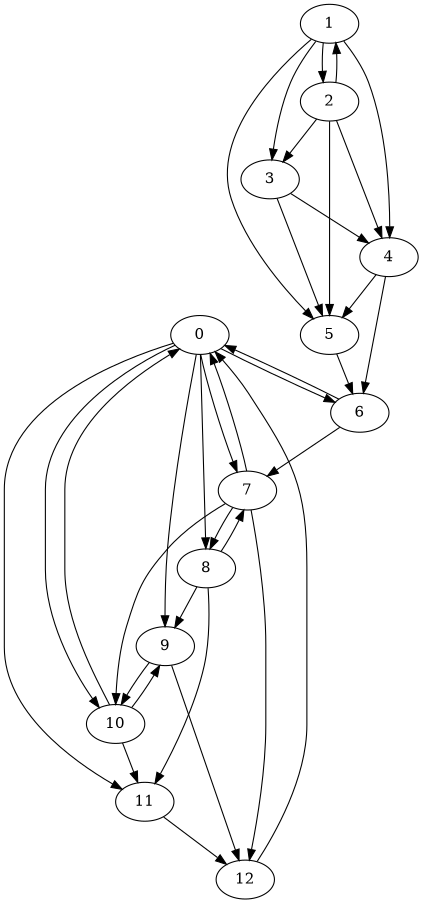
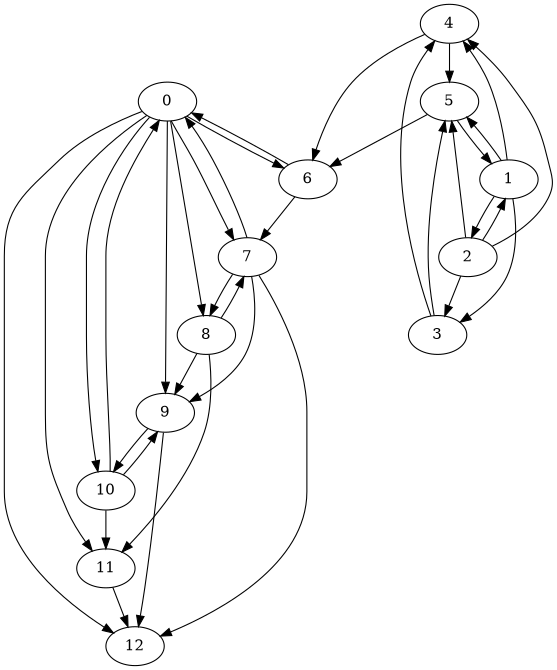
edge "5" -> "1": added
edge "7" -> "10": now "7" -> "9"
edge "12" -> "0": reversed
